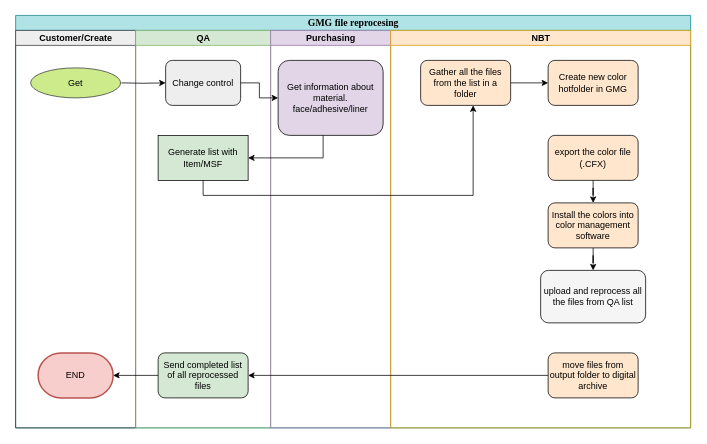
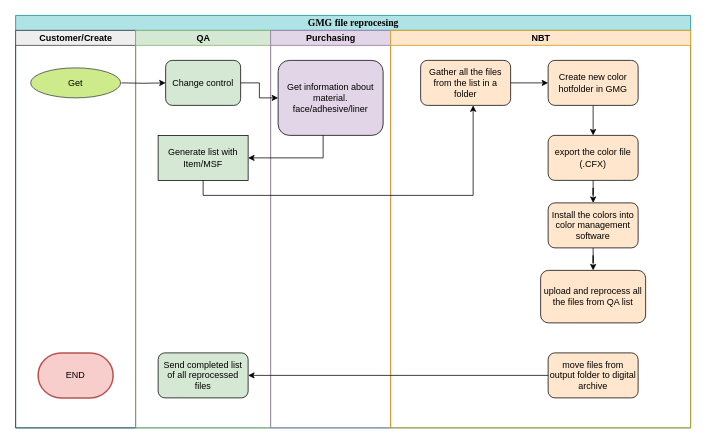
node "Change control": fillcolor #eeeeee -> #d5e8d4
edge "Create new color hotfolder in GMG" -> "export the color file (.CFX)": added
node "upload and reprocess all the files from QA list": fillcolor #f5f5f5 -> #ffe6cc
edge "Send completed list of all reprocessed files" -> "END": removed
